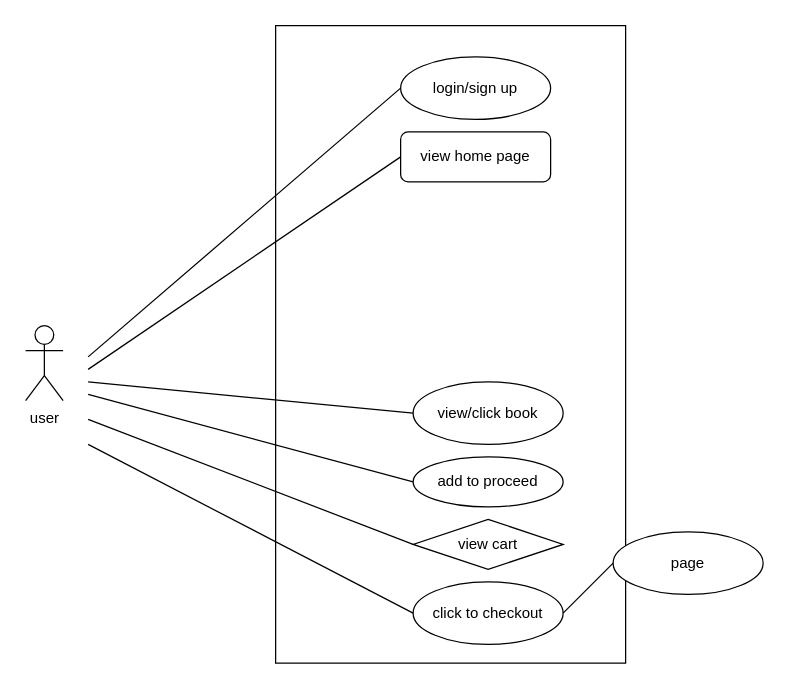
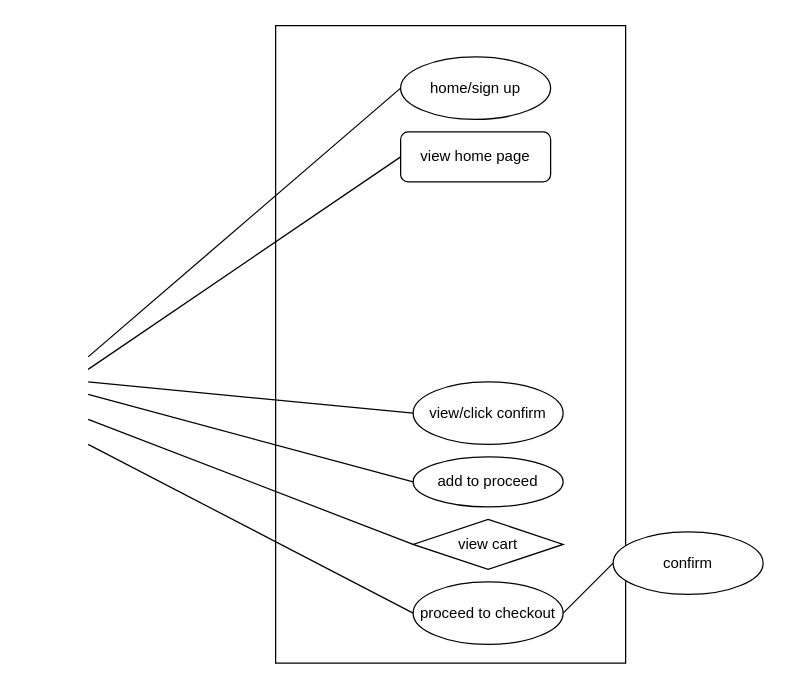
node "login/sign up": label "login/sign up" -> "home/sign up"
node "user": removed
node "view/click book": label "view/click book" -> "view/click confirm"
node "page": label "page" -> "confirm"
node "click to checkout": label "click to checkout" -> "proceed to checkout"
